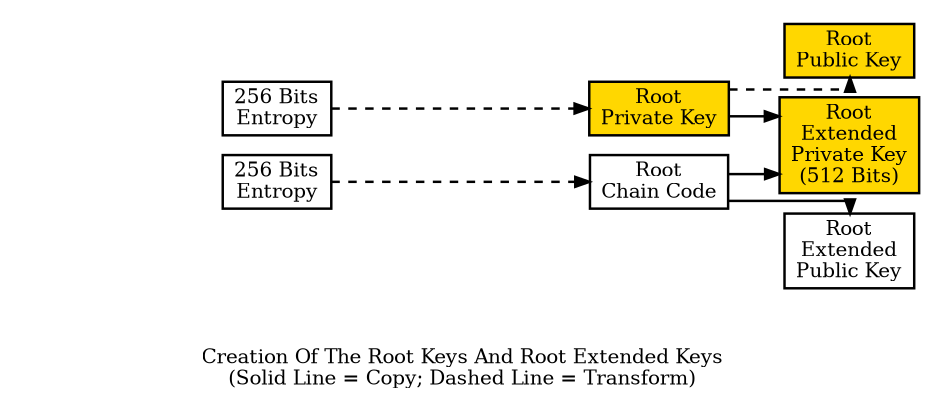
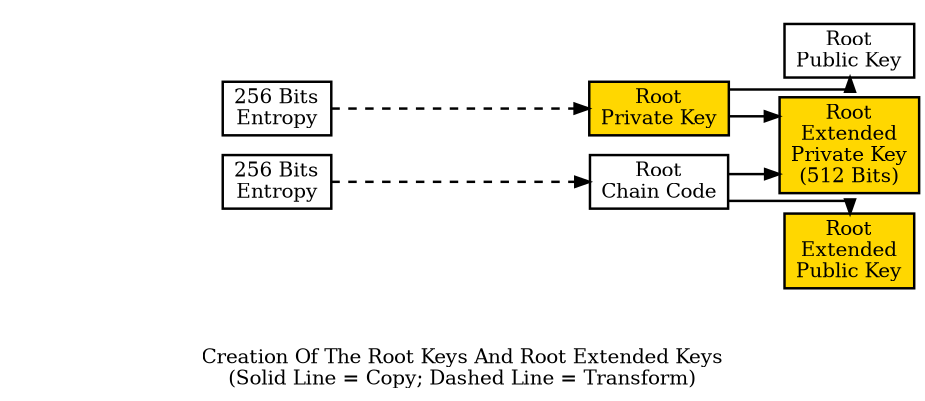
node "Root Public Key": fillcolor gold -> white
edge "Root Private Key" -> "Root Public Key": style dashed -> bold
node "Root Extended Public Key": fillcolor white -> gold
